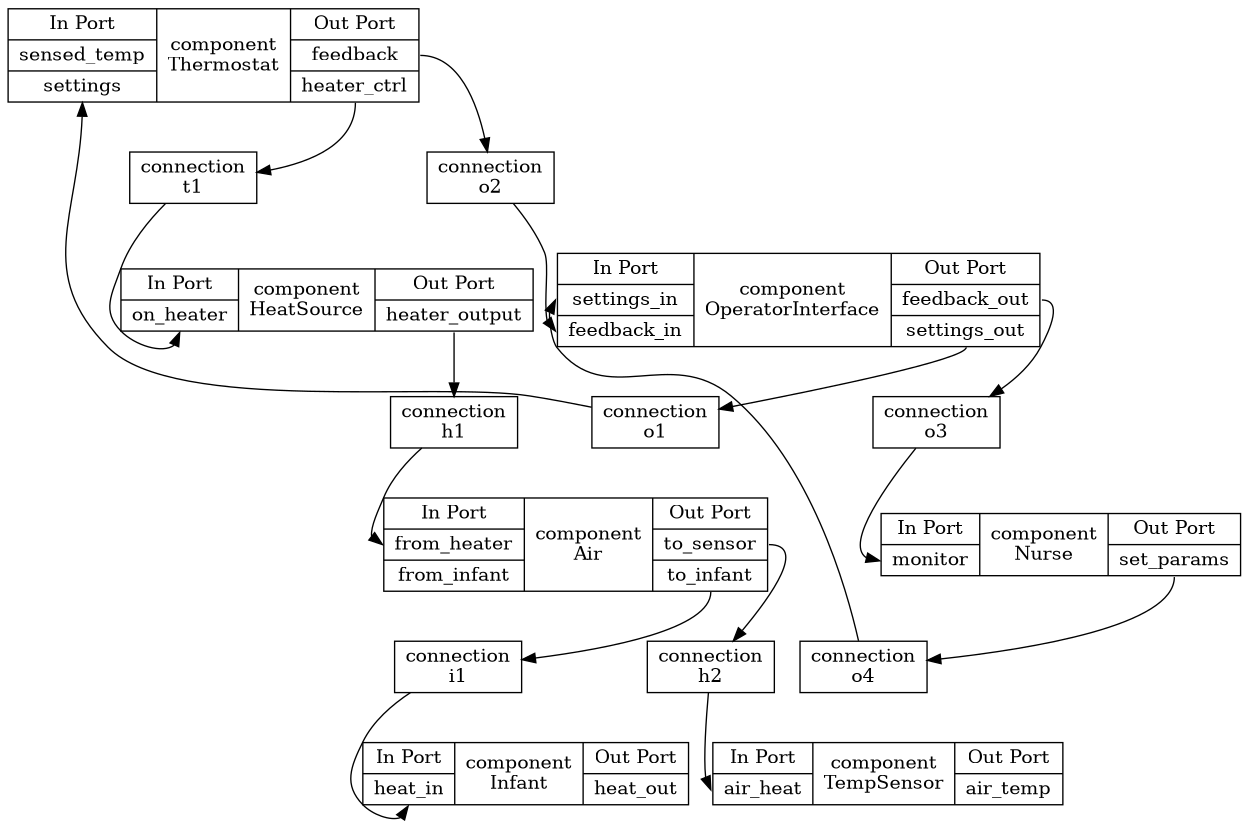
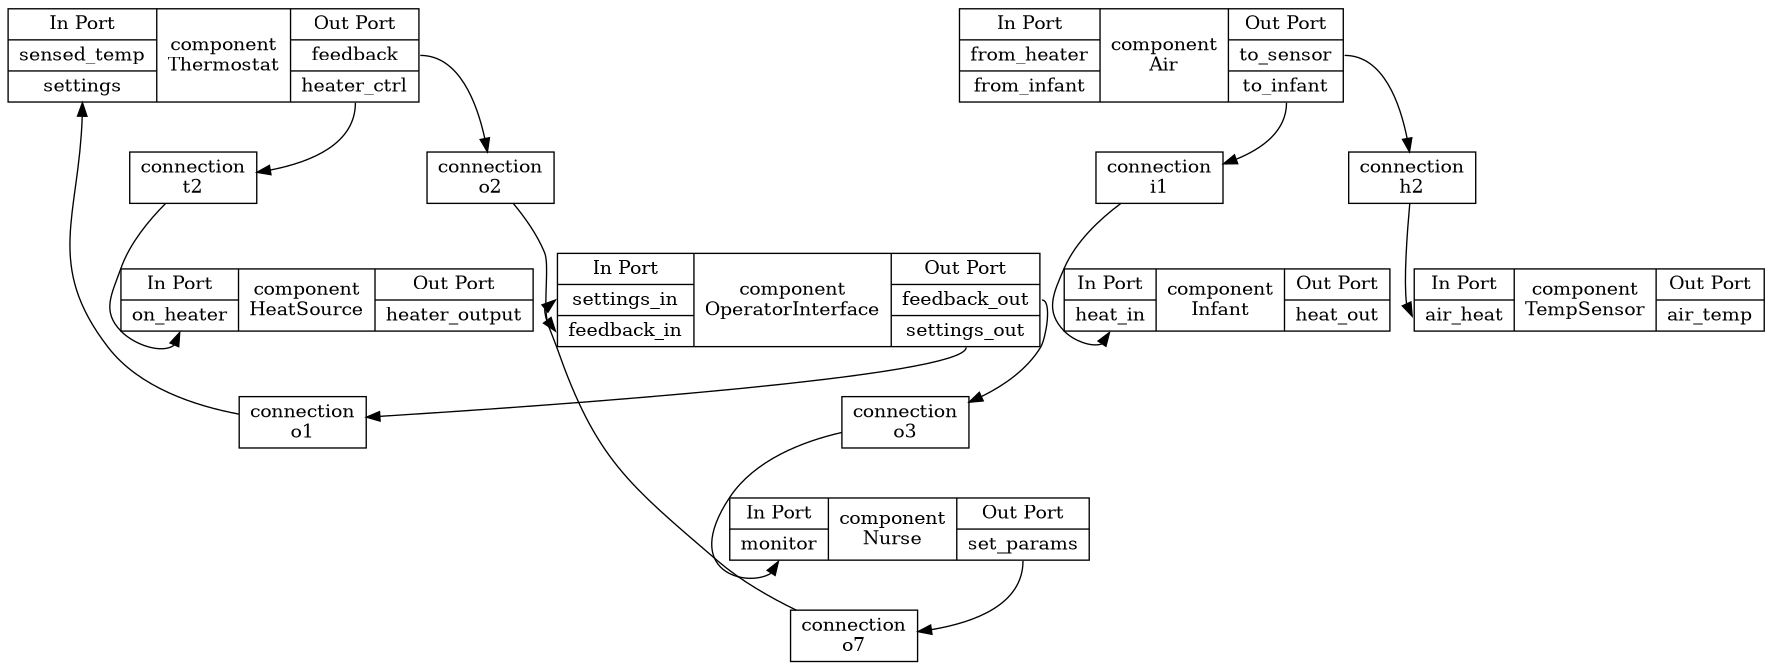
node "connection t1": label "connection t1" -> "connection t2"
node "connection h1": removed
node "connection o4": label "connection o4" -> "connection o7"
